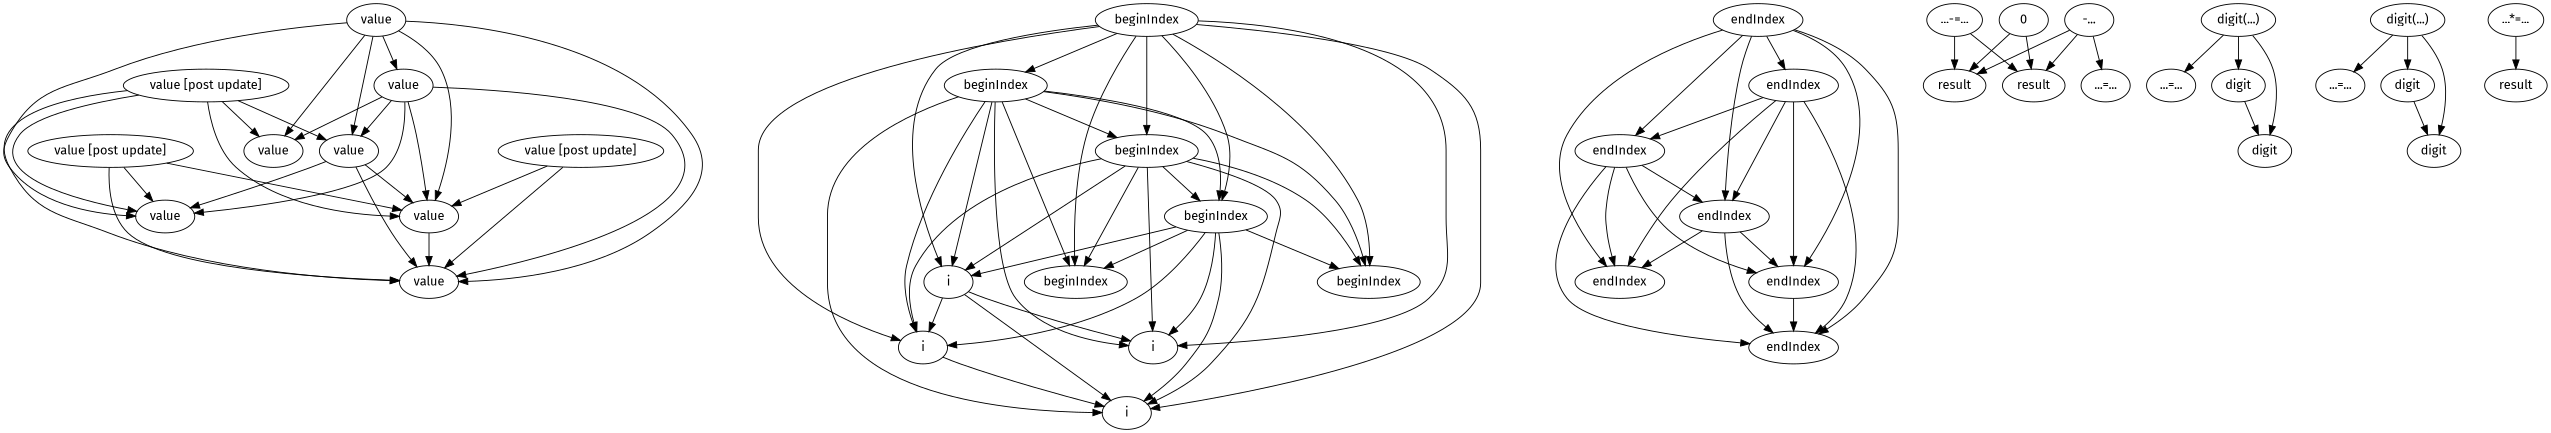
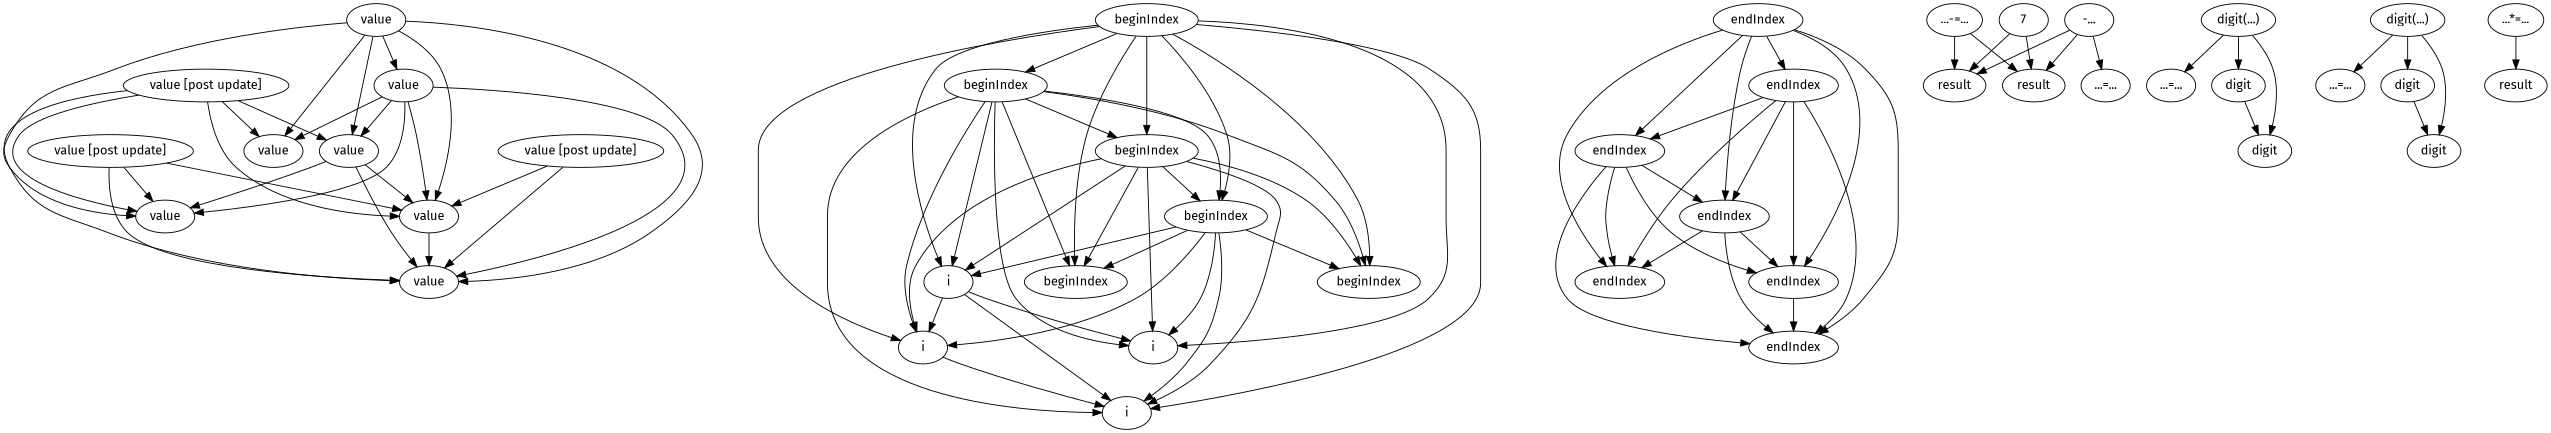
node "0": label "0" -> "7"
